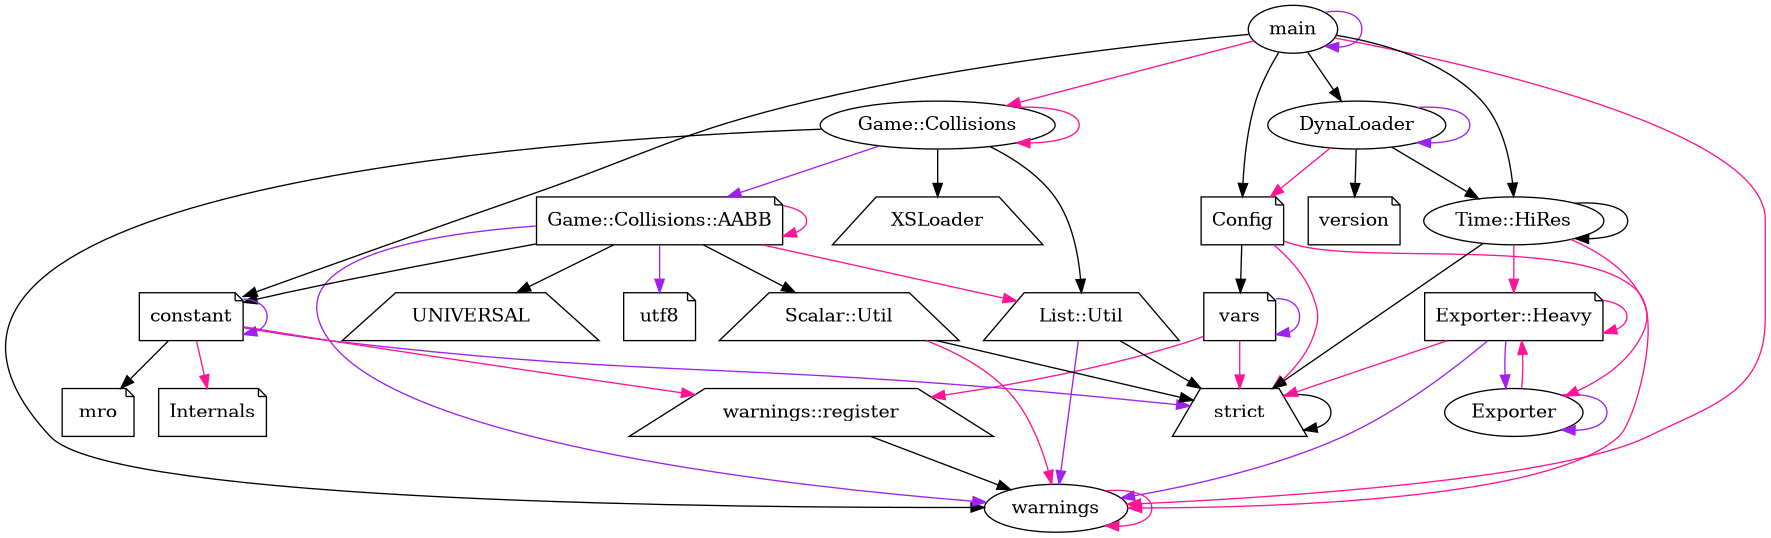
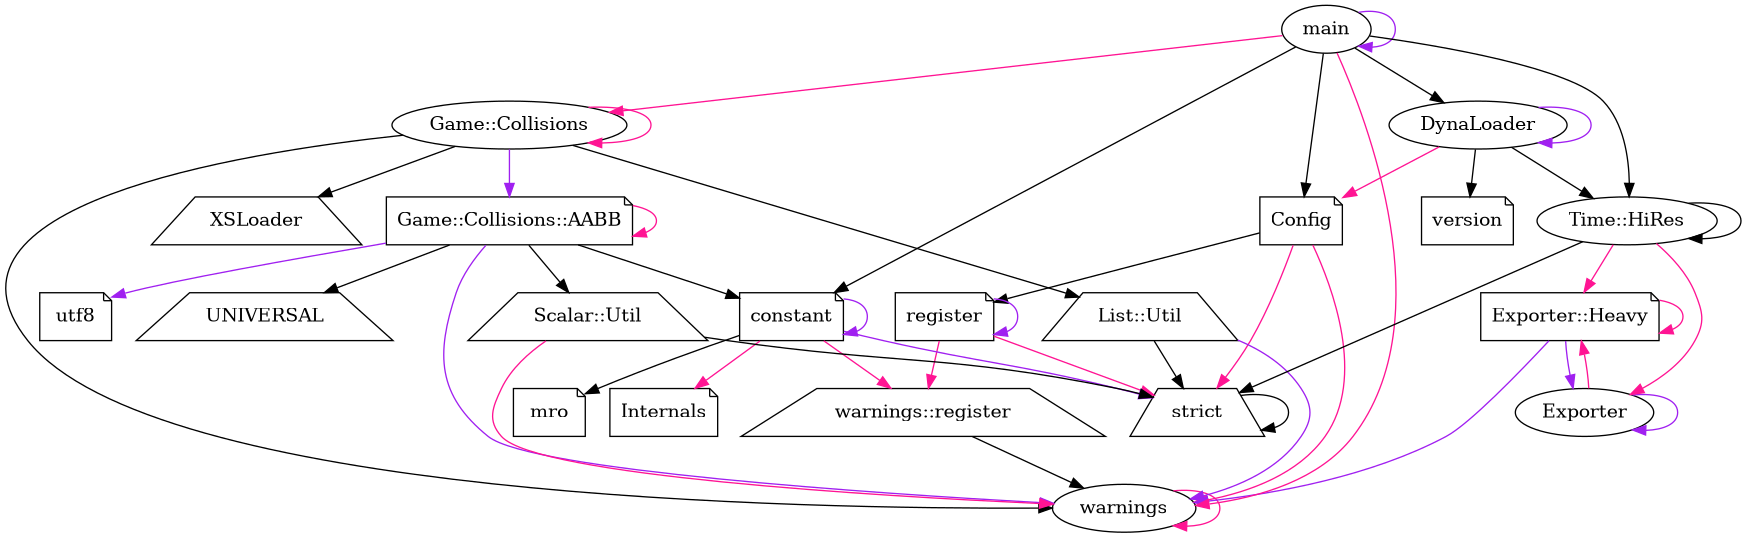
edge "Game::Collisions::AABB" -> "List::Util": removed
node "vars": label "vars" -> "register"
edge "Exporter::Heavy" -> "strict": removed
